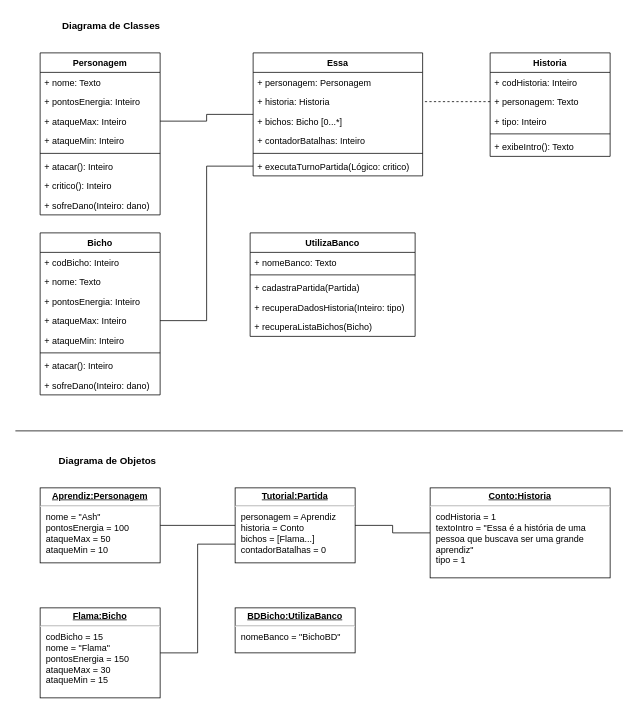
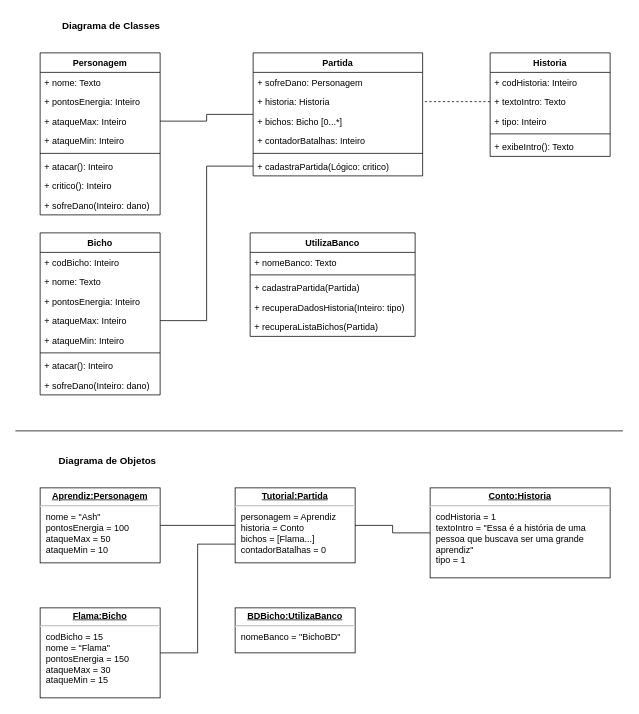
node "Essa": label "Essa" -> "Partida"
node "+ personagem: Personagem": label "+ personagem: Personagem" -> "+ sofreDano: Personagem"
node "+ personagem: Texto": label "+ personagem: Texto" -> "+ textoIntro: Texto"
node "+ executaTurnoPartida(Lógico: critico)": label "+ executaTurnoPartida(Lógico: critico)" -> "+ cadastraPartida(Lógico: critico)"
node "+ recuperaListaBichos(Bicho)": label "+ recuperaListaBichos(Bicho)" -> "+ recuperaListaBichos(Partida)"
